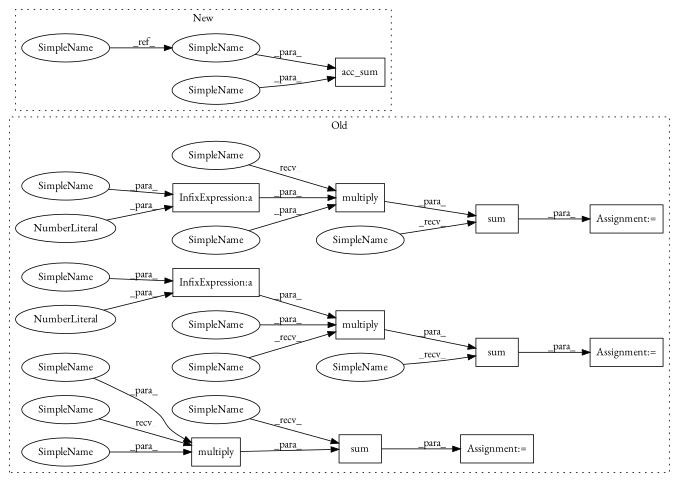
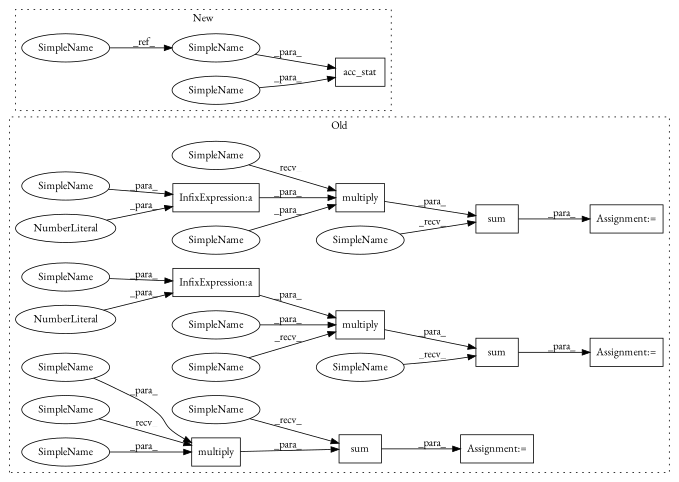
node "acc_sum": label "acc_sum" -> "acc_stat"
